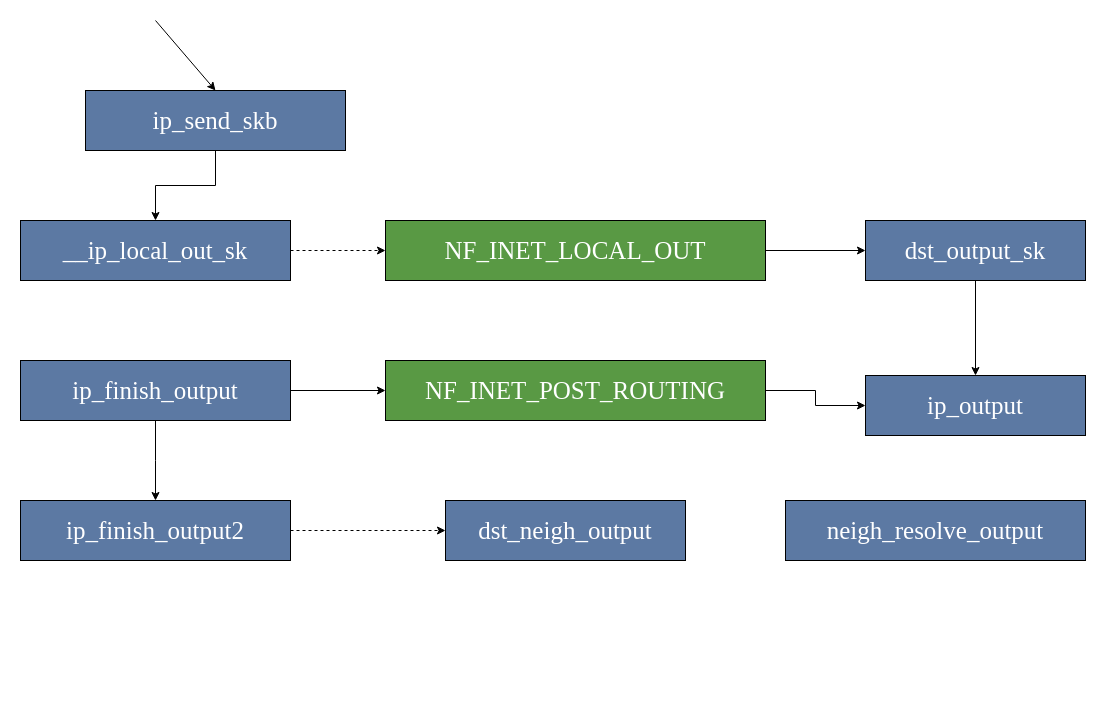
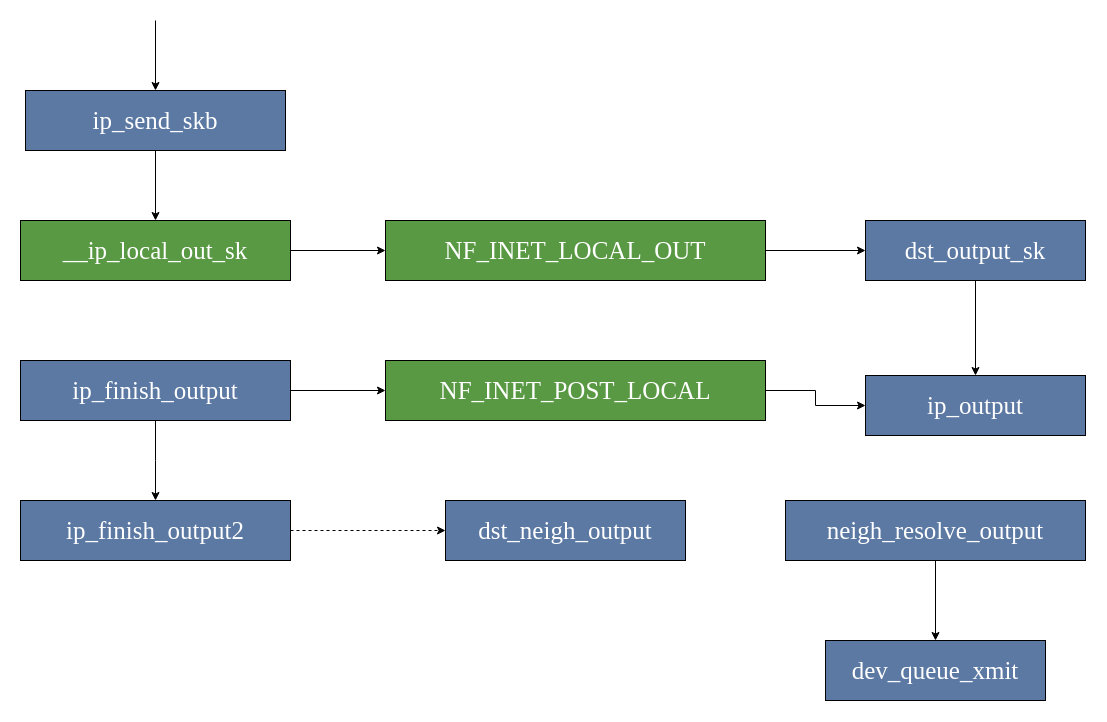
node "ip_send_skb": moved (216, 121) -> (156, 121)
node "__ip_local_out_sk": fillcolor #5c79a3 -> #599944
edge "__ip_local_out_sk" -> "NF_INET_LOCAL_OUT": style dashed -> solid
node "NF_INET_POST_ROUTING": label "NF_INET_POST_ROUTING" -> "NF_INET_POST_LOCAL"
edge "neigh_resolve_output" -> "dev_queue_xmit": added
node "dev_queue_xmit": added
